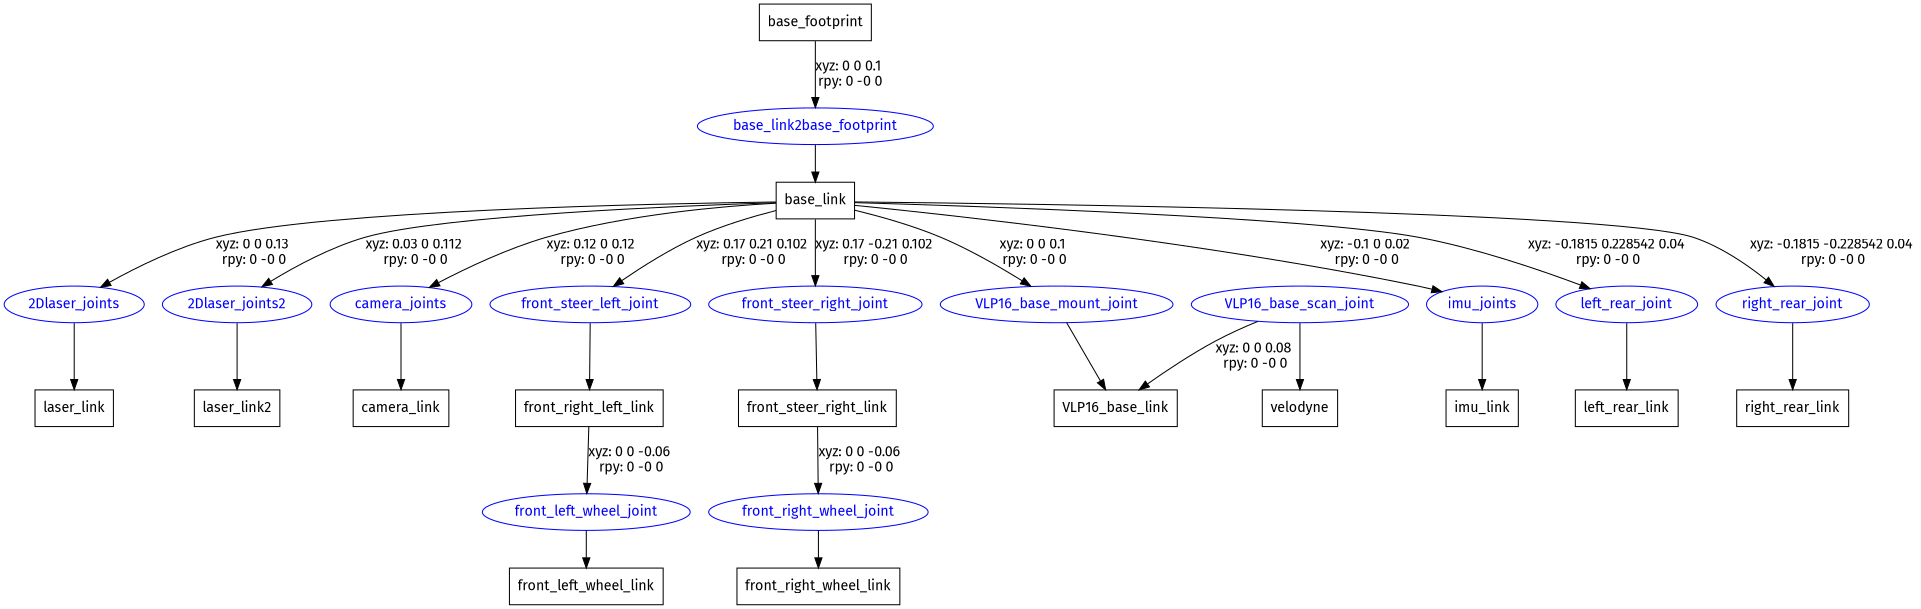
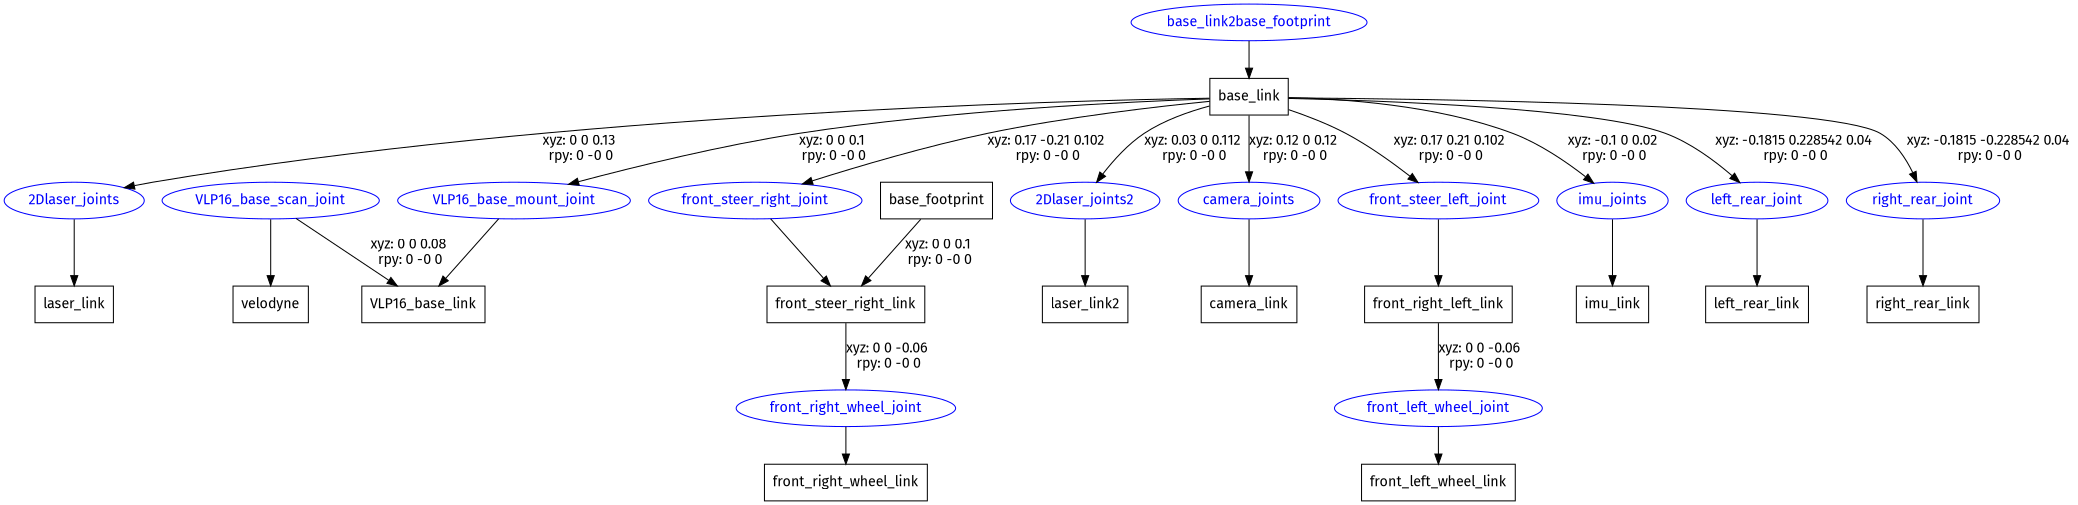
edge "base_footprint" -> "base_link2base_footprint": now "base_footprint" -> "front_steer_right_link"
